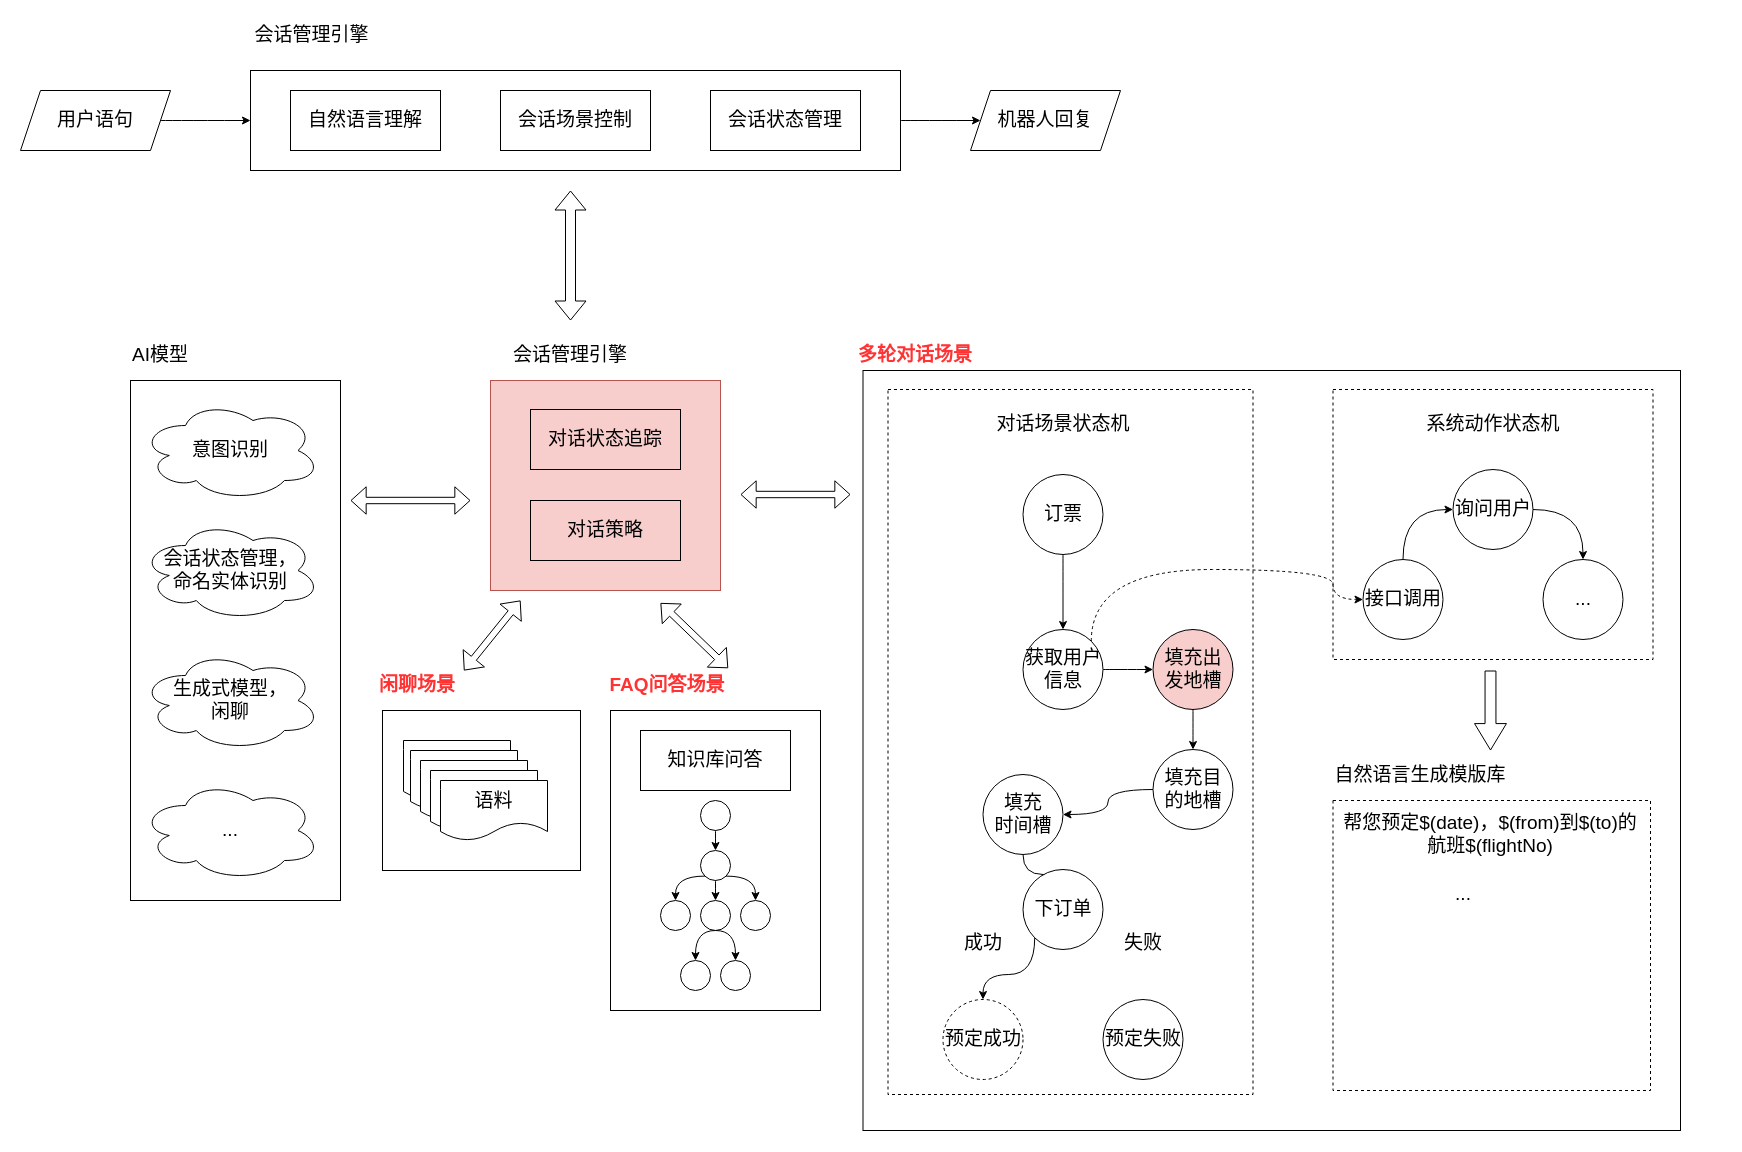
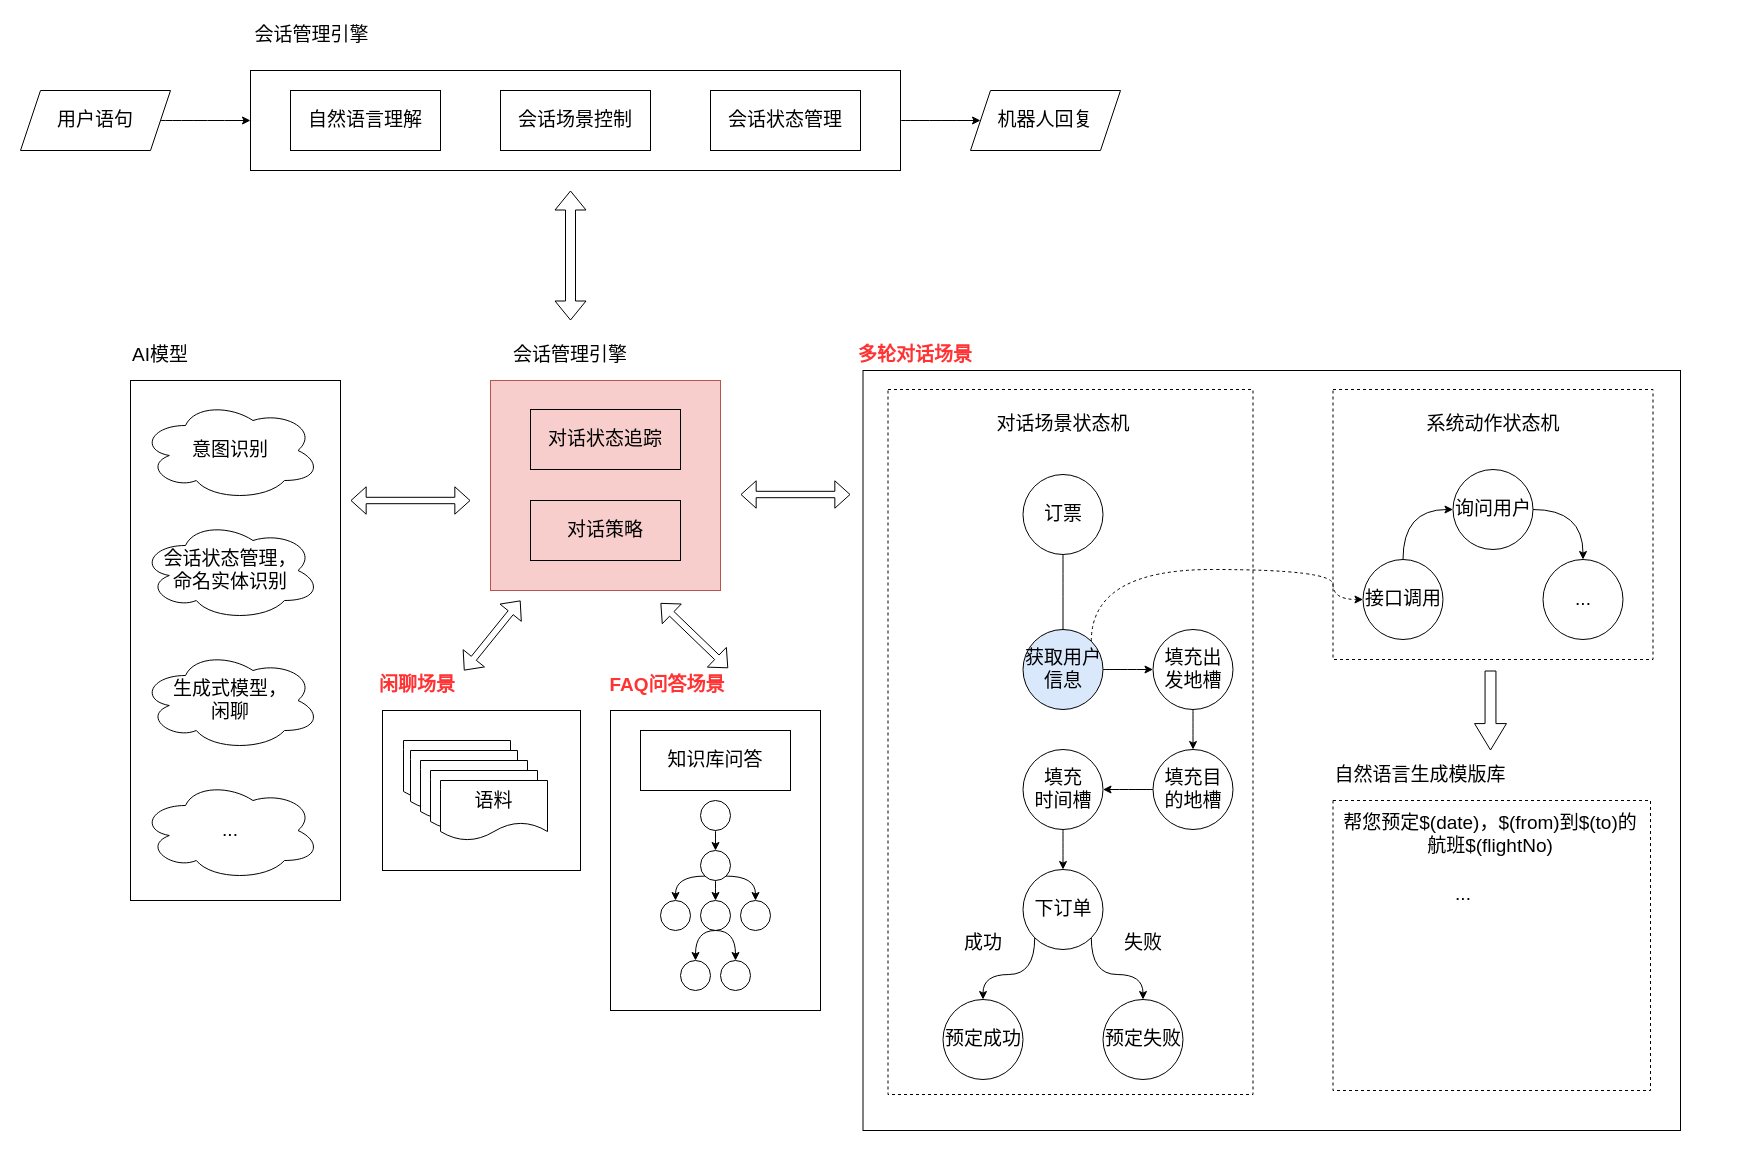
edge "订票" -> "获取用户信息": arrowhead classic -> none
node "获取用户信息": fillcolor #ffffff -> #dae8fc
node "填充出 发地槽": fillcolor #f8cecc -> #ffffff
node "填充 时间槽": moved (1023, 815) -> (1063, 790)
edge "下订单" -> "预定失败": added
node "预定成功": style dashed -> solid
